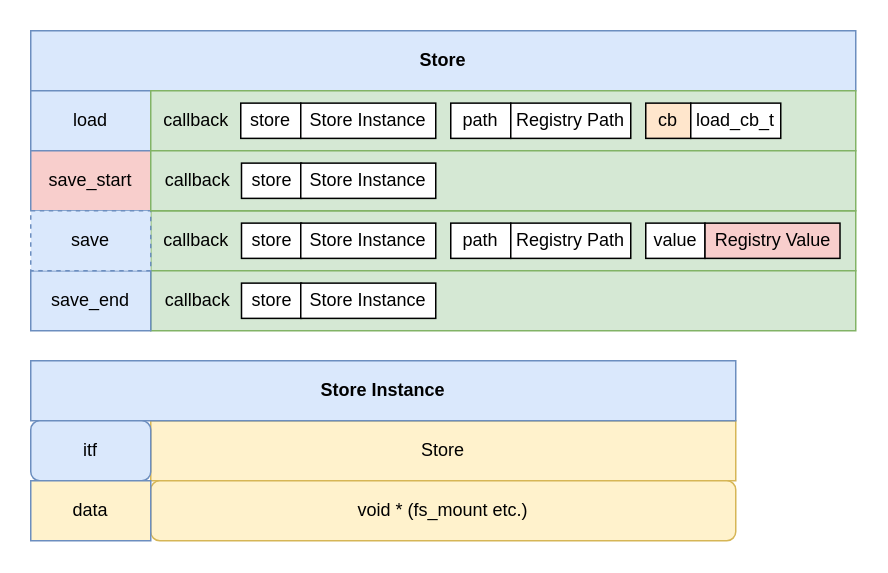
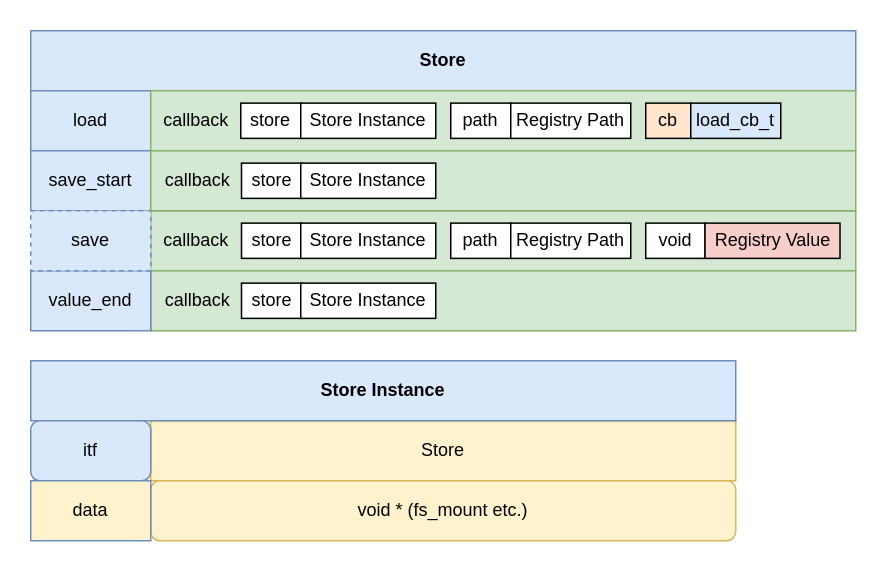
node "load_cb_t": fillcolor #ffffff -> #dae8fc
node "save_start": fillcolor #f8cecc -> #dae8fc
node "value": label "value" -> "void"
node "save_end": label "save_end" -> "value_end"
